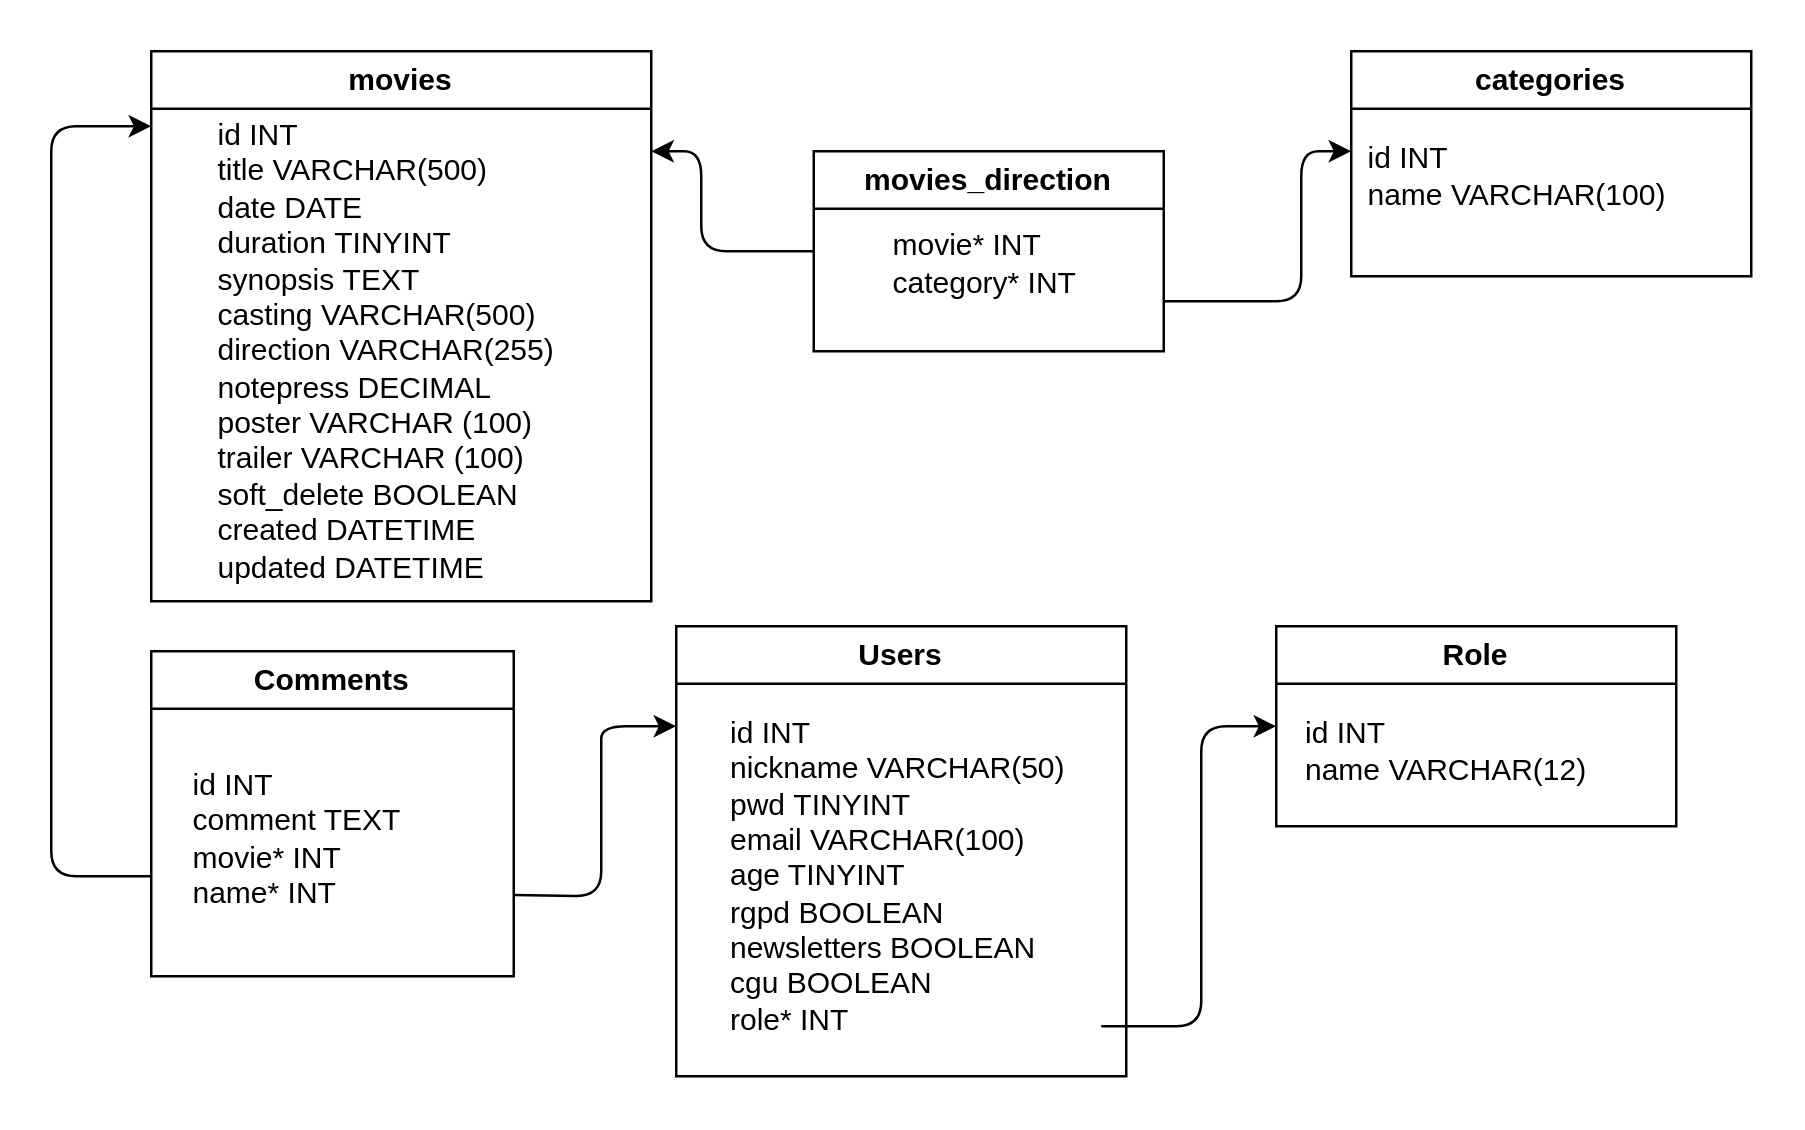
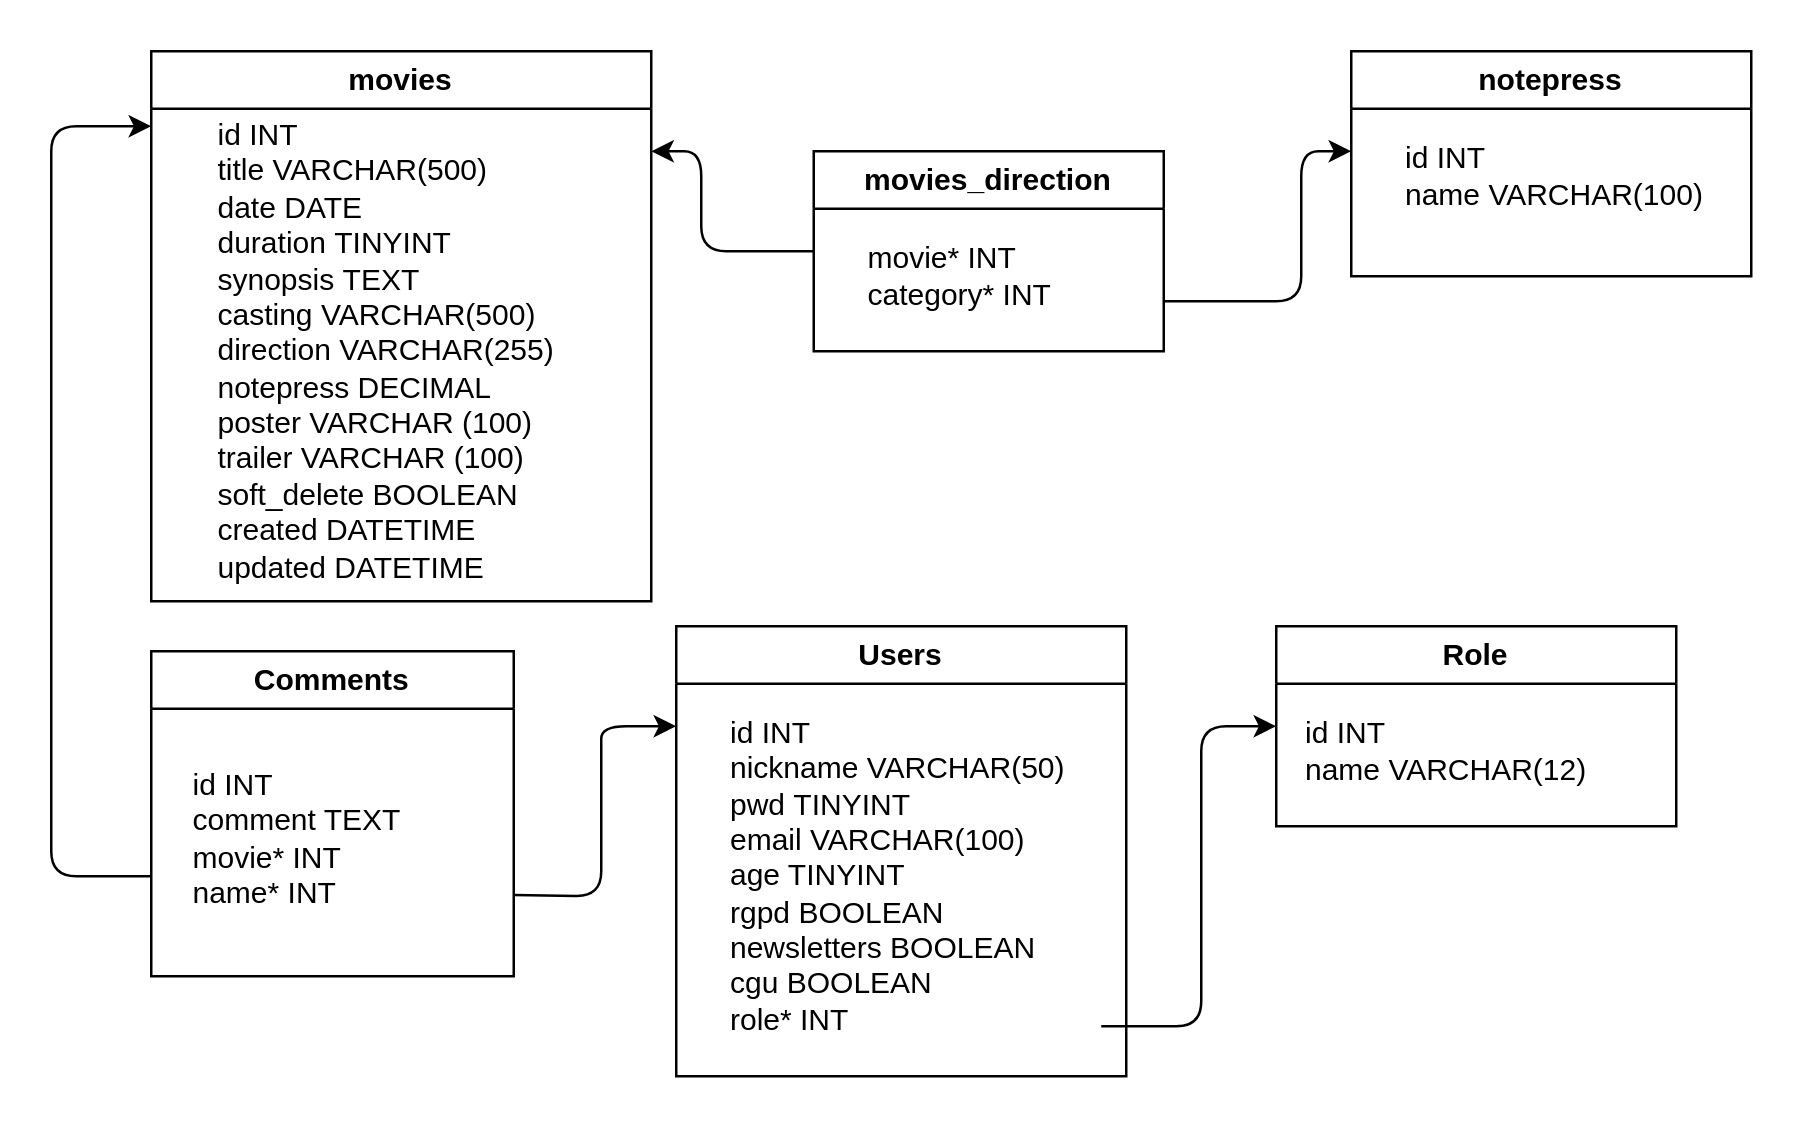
node "categories": label "categories" -> "notepress"
node "id INT name VARCHAR(100)": moved (1539, 176) -> (1576, 176)
node "movie* INT category* INT": moved (1014, 264) -> (989, 276)
